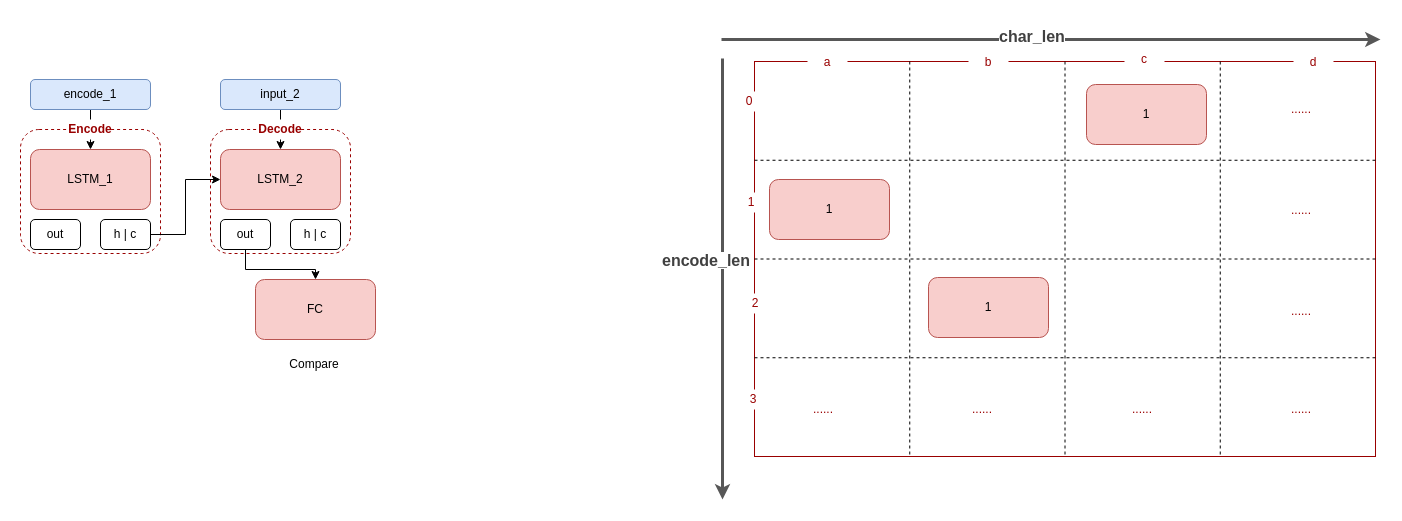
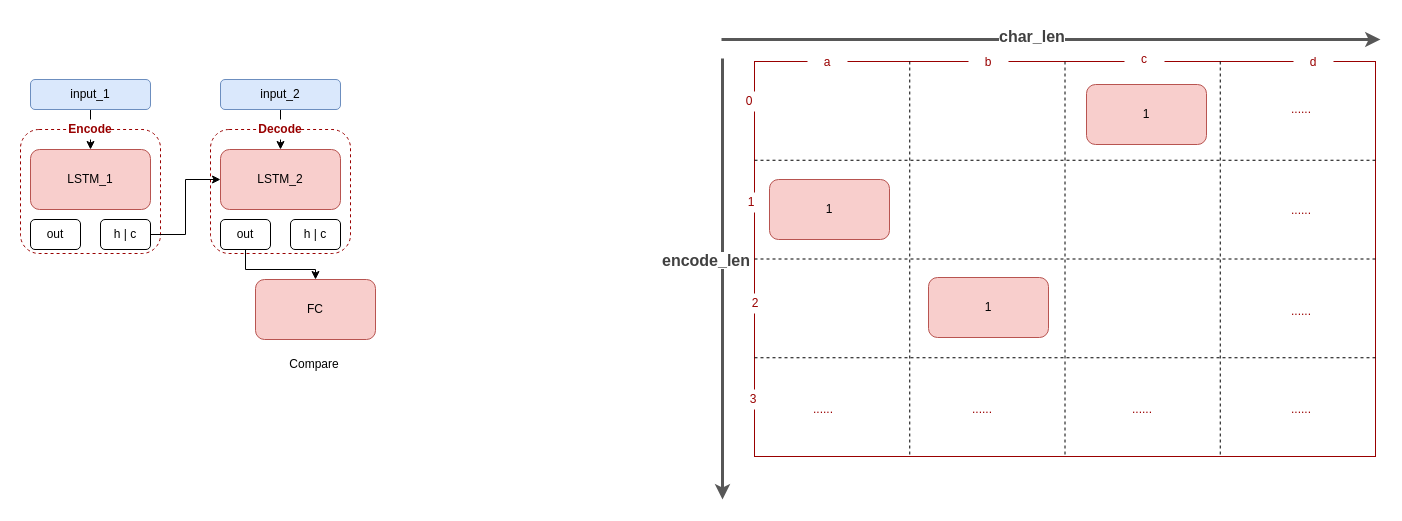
node "encode_1": label "encode_1" -> "input_1"
